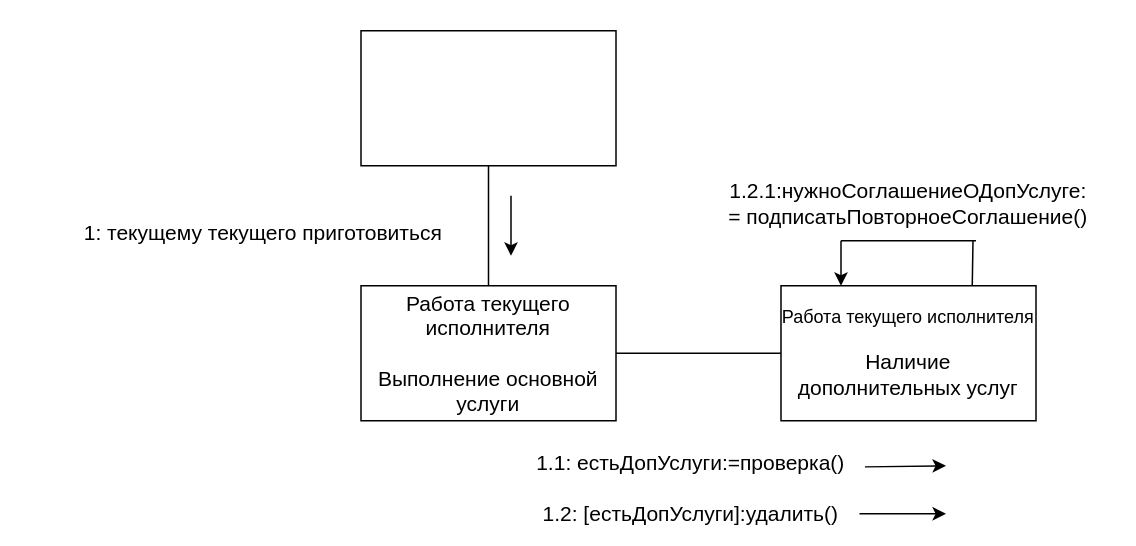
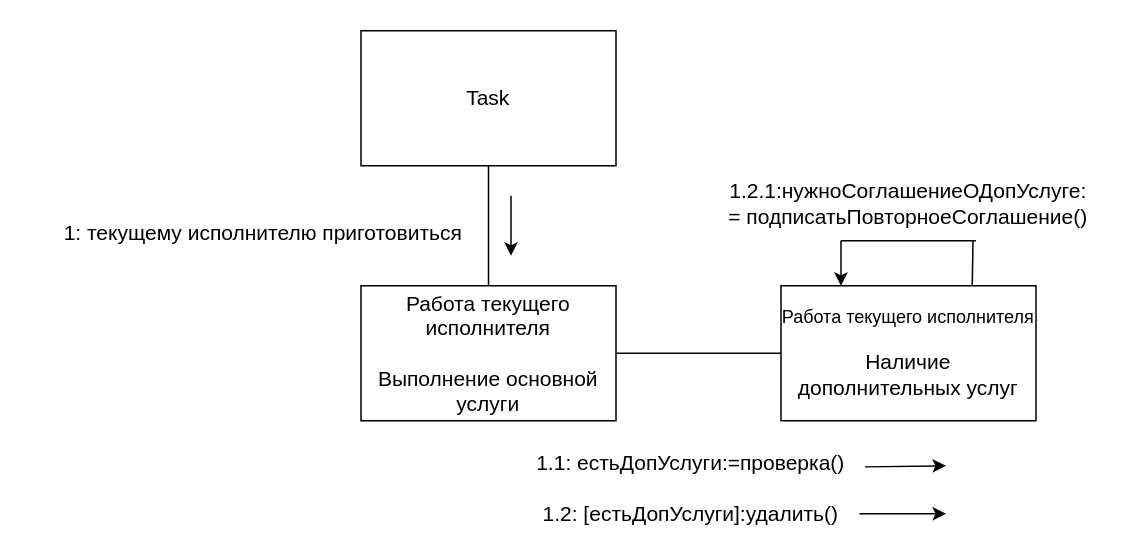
node "Task": added
node "1: текущему текущего приготовиться": label "1: текущему текущего приготовиться" -> "1: текущему исполнителю приготовиться"
